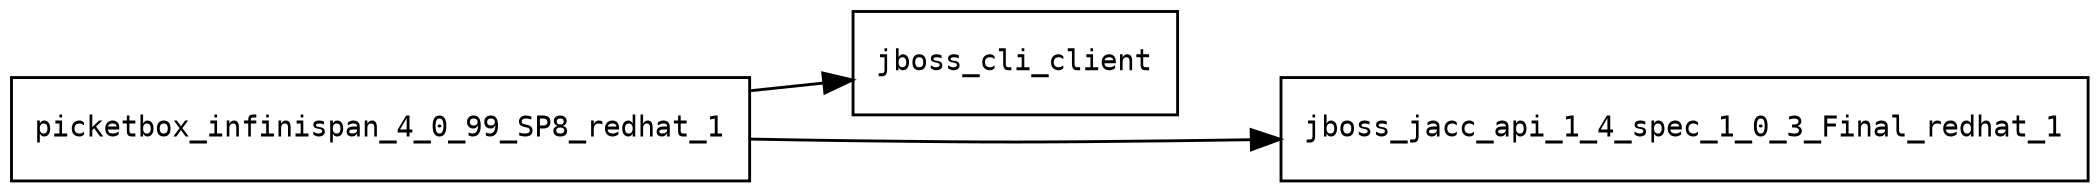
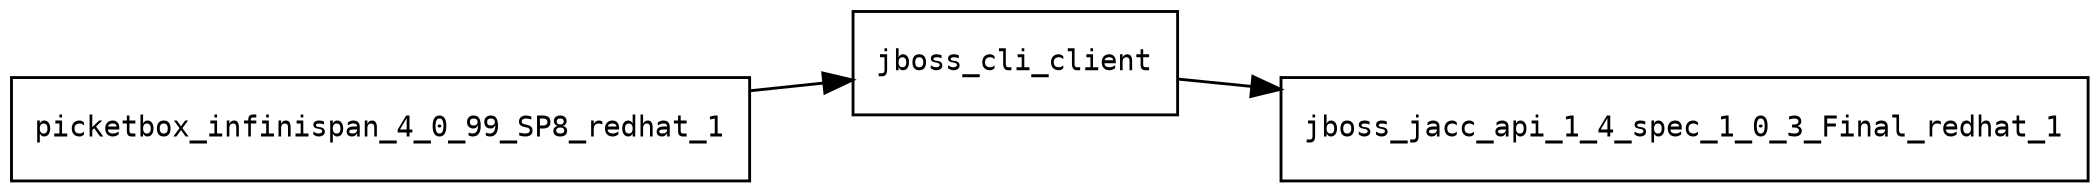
edge "picketbox_infinispan_4_0_99_SP8_redhat_1" -> "jboss_jacc_api_1_4_spec_1_0_3_Final_redhat_1": now "jboss_cli_client" -> "jboss_jacc_api_1_4_spec_1_0_3_Final_redhat_1"
